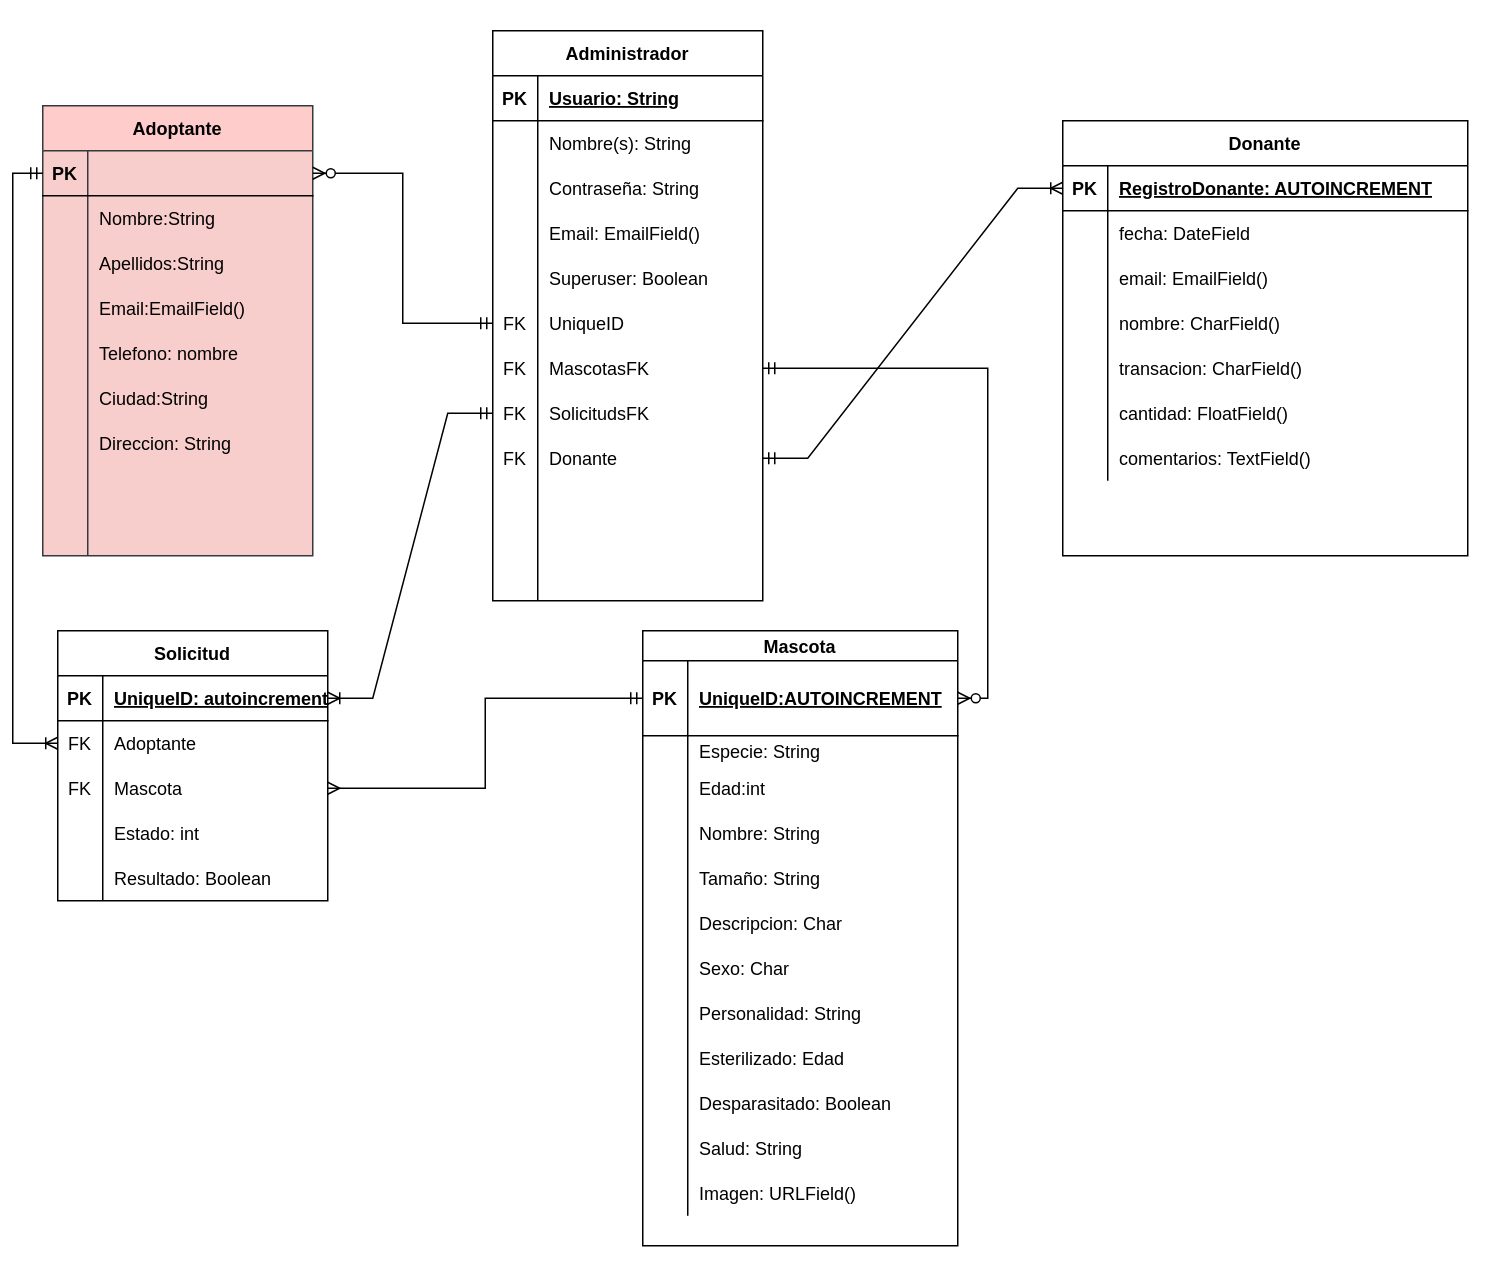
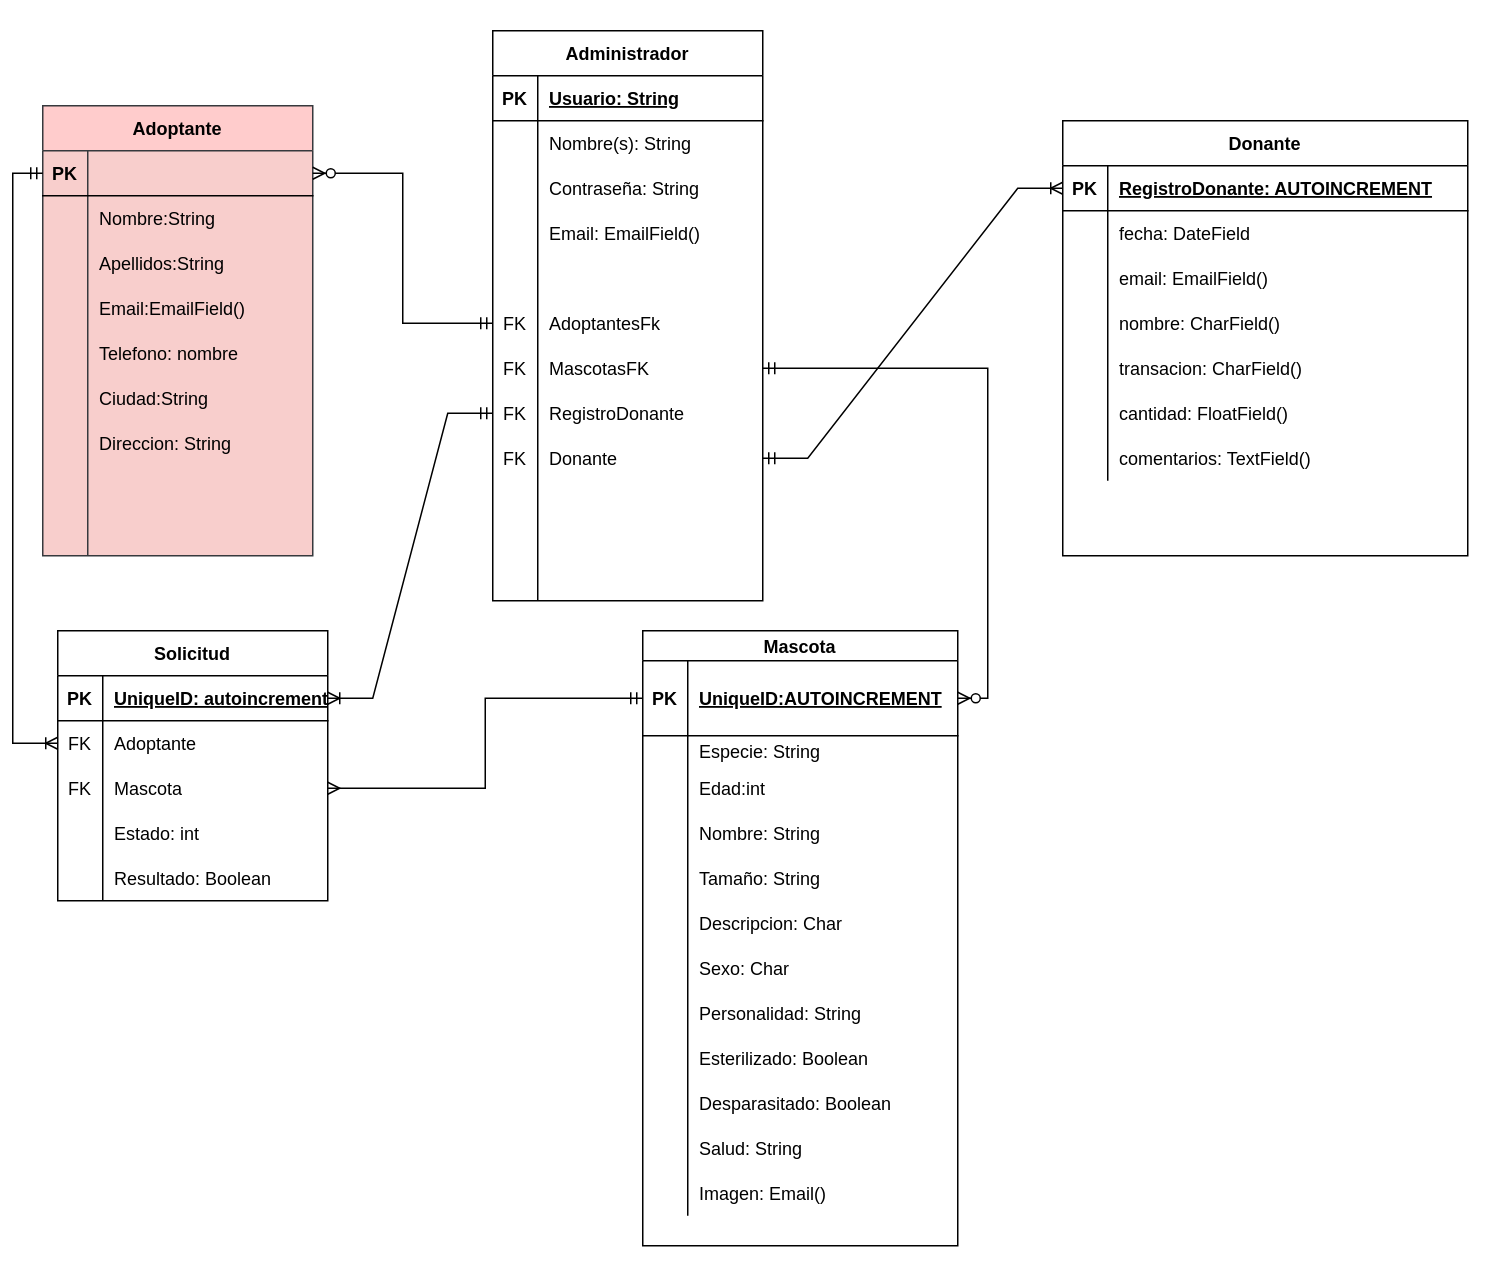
node "Superuser: Boolean": removed
node "UniqueID": label "UniqueID" -> "AdoptantesFk"
node "SolicitudsFK": label "SolicitudsFK" -> "RegistroDonante"
node "Esterilizado: Edad": label "Esterilizado: Edad" -> "Esterilizado: Boolean"
node "Imagen: URLField()": label "Imagen: URLField()" -> "Imagen: Email()"
